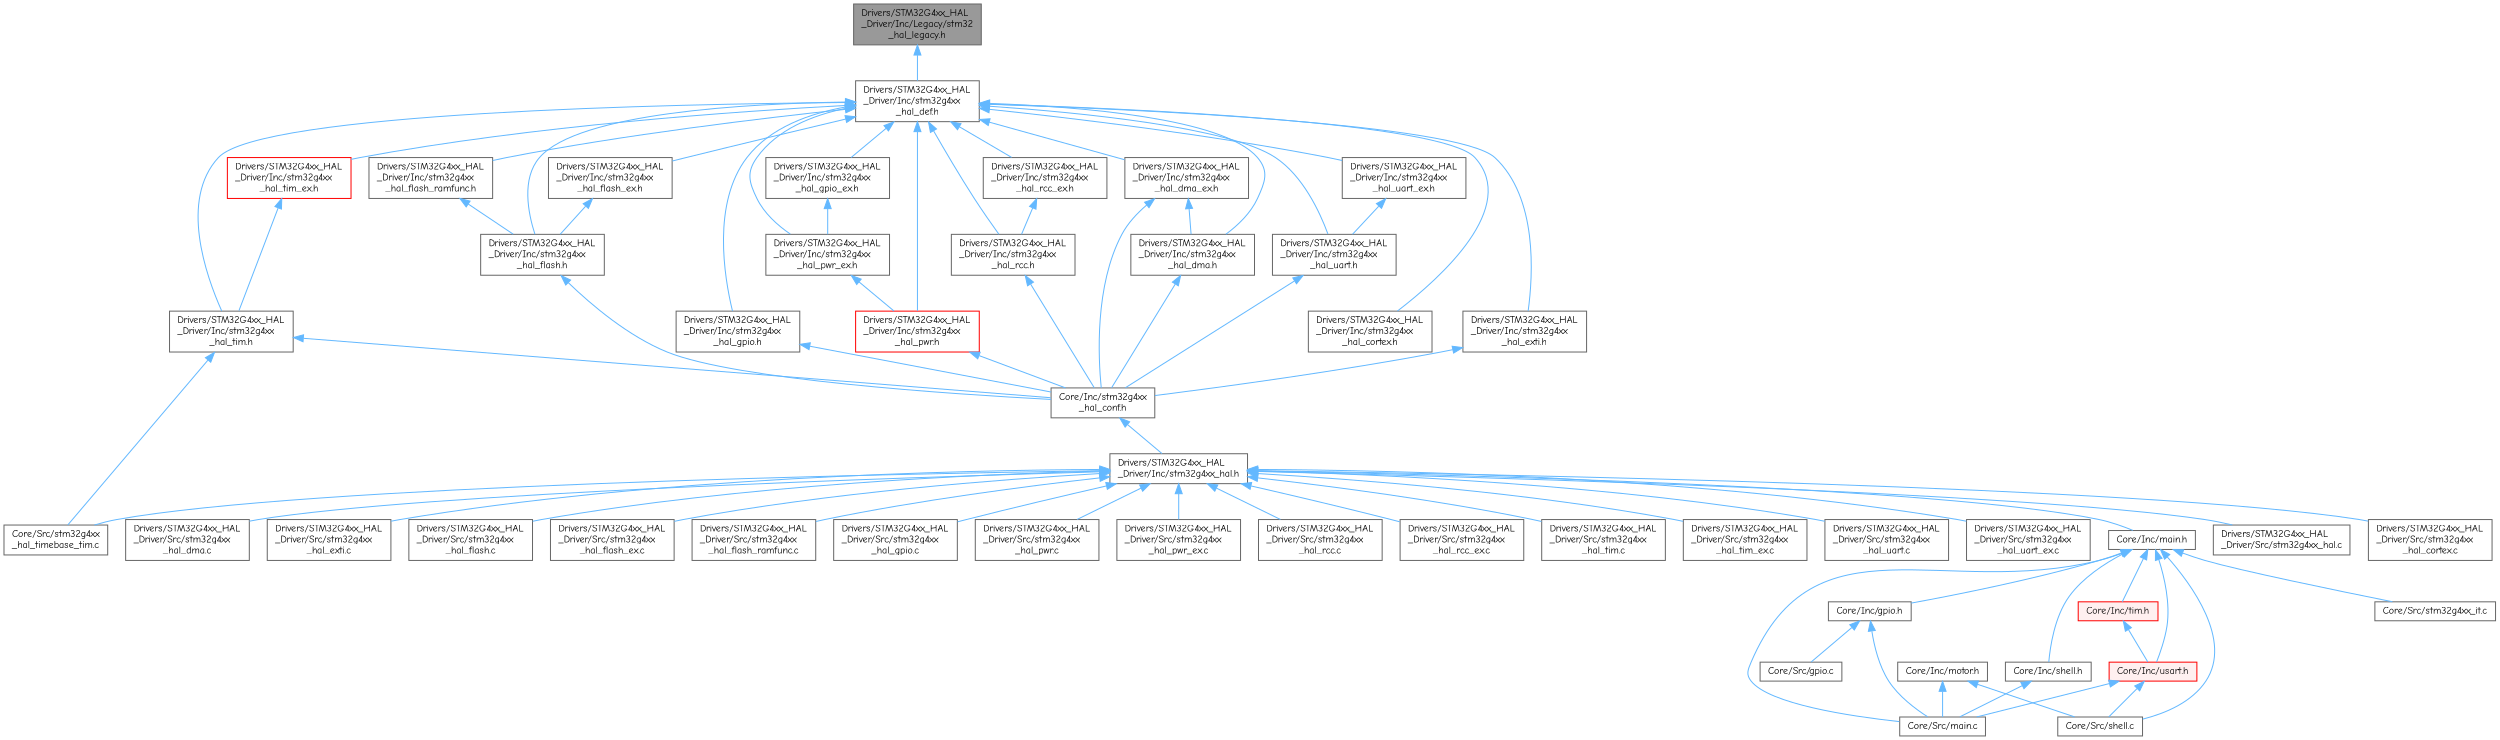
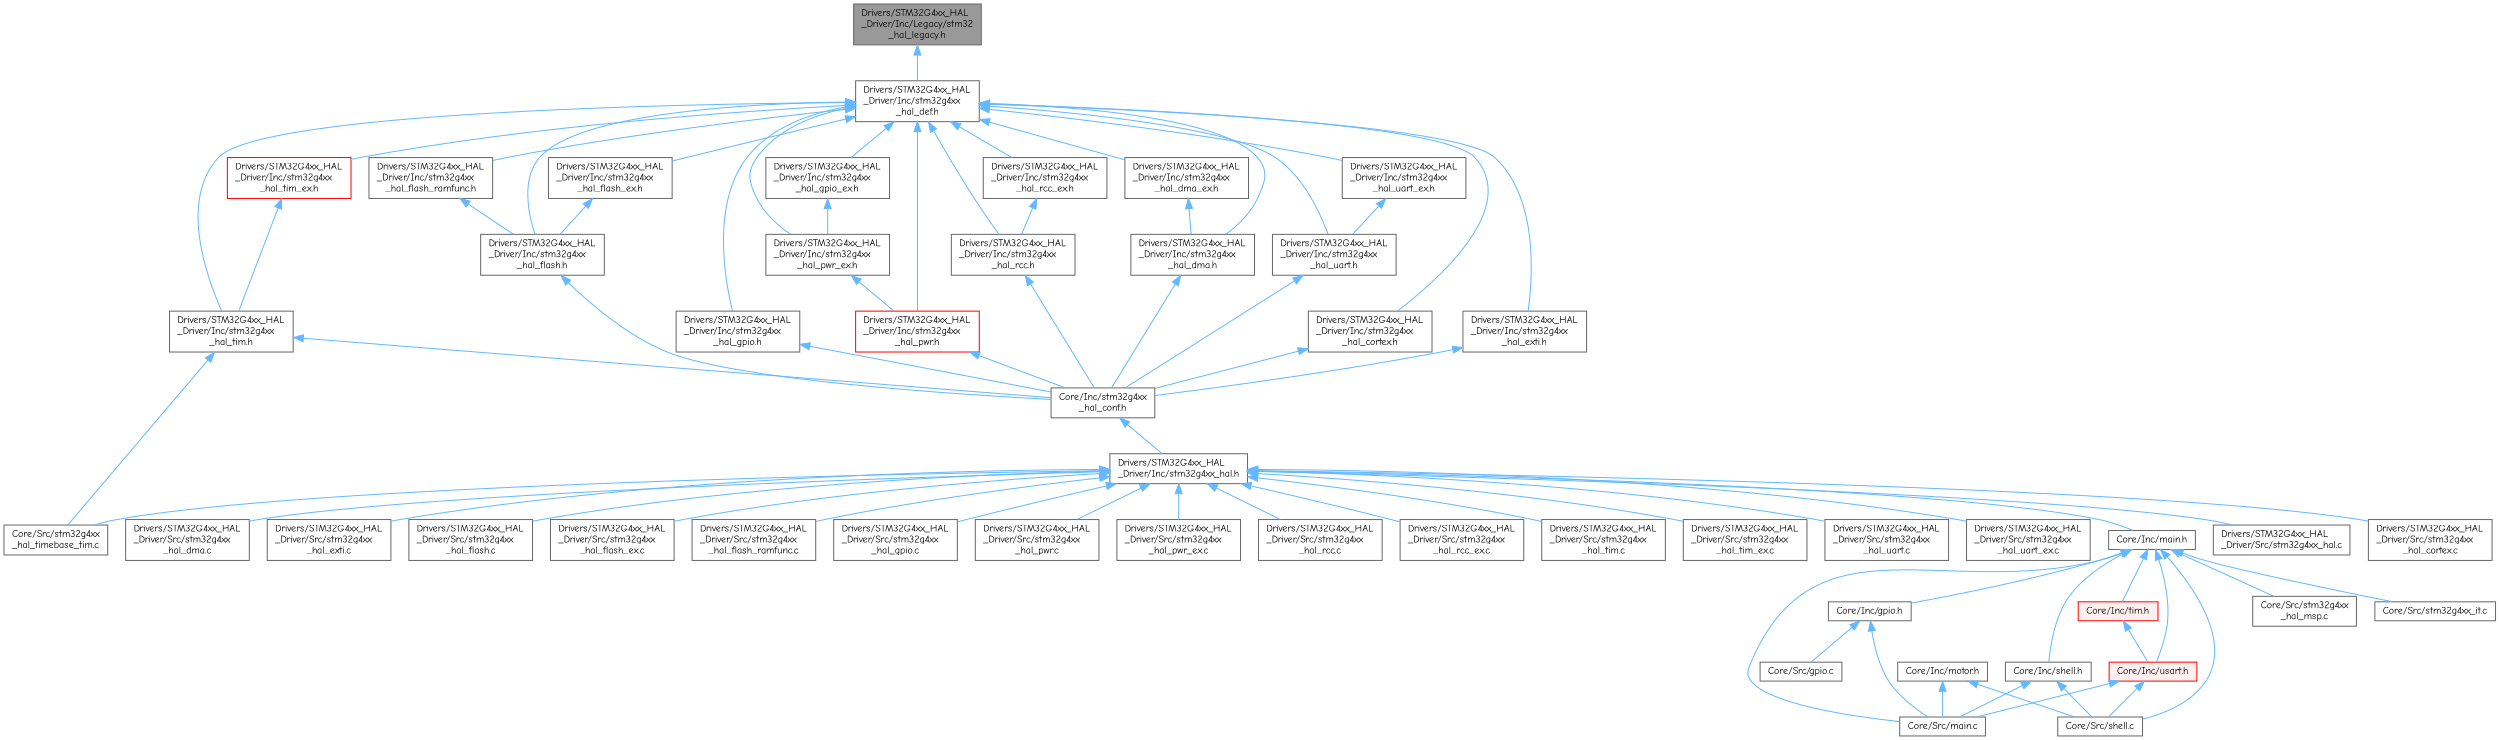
edge "Core/Inc/stm32g4xx _hal_conf.h" -> "Drivers/STM32G4xx_HAL _Driver/Inc/stm32g4xx _hal_dma_ex.h": now "Core/Inc/stm32g4xx _hal_conf.h" -> "Drivers/STM32G4xx_HAL _Driver/Inc/stm32g4xx _hal_cortex.h"
node "Core/Src/stm32g4xx _hal_msp.c": added
edge "Core/Src/shell.c" -> "Core/Inc/shell.h": added
